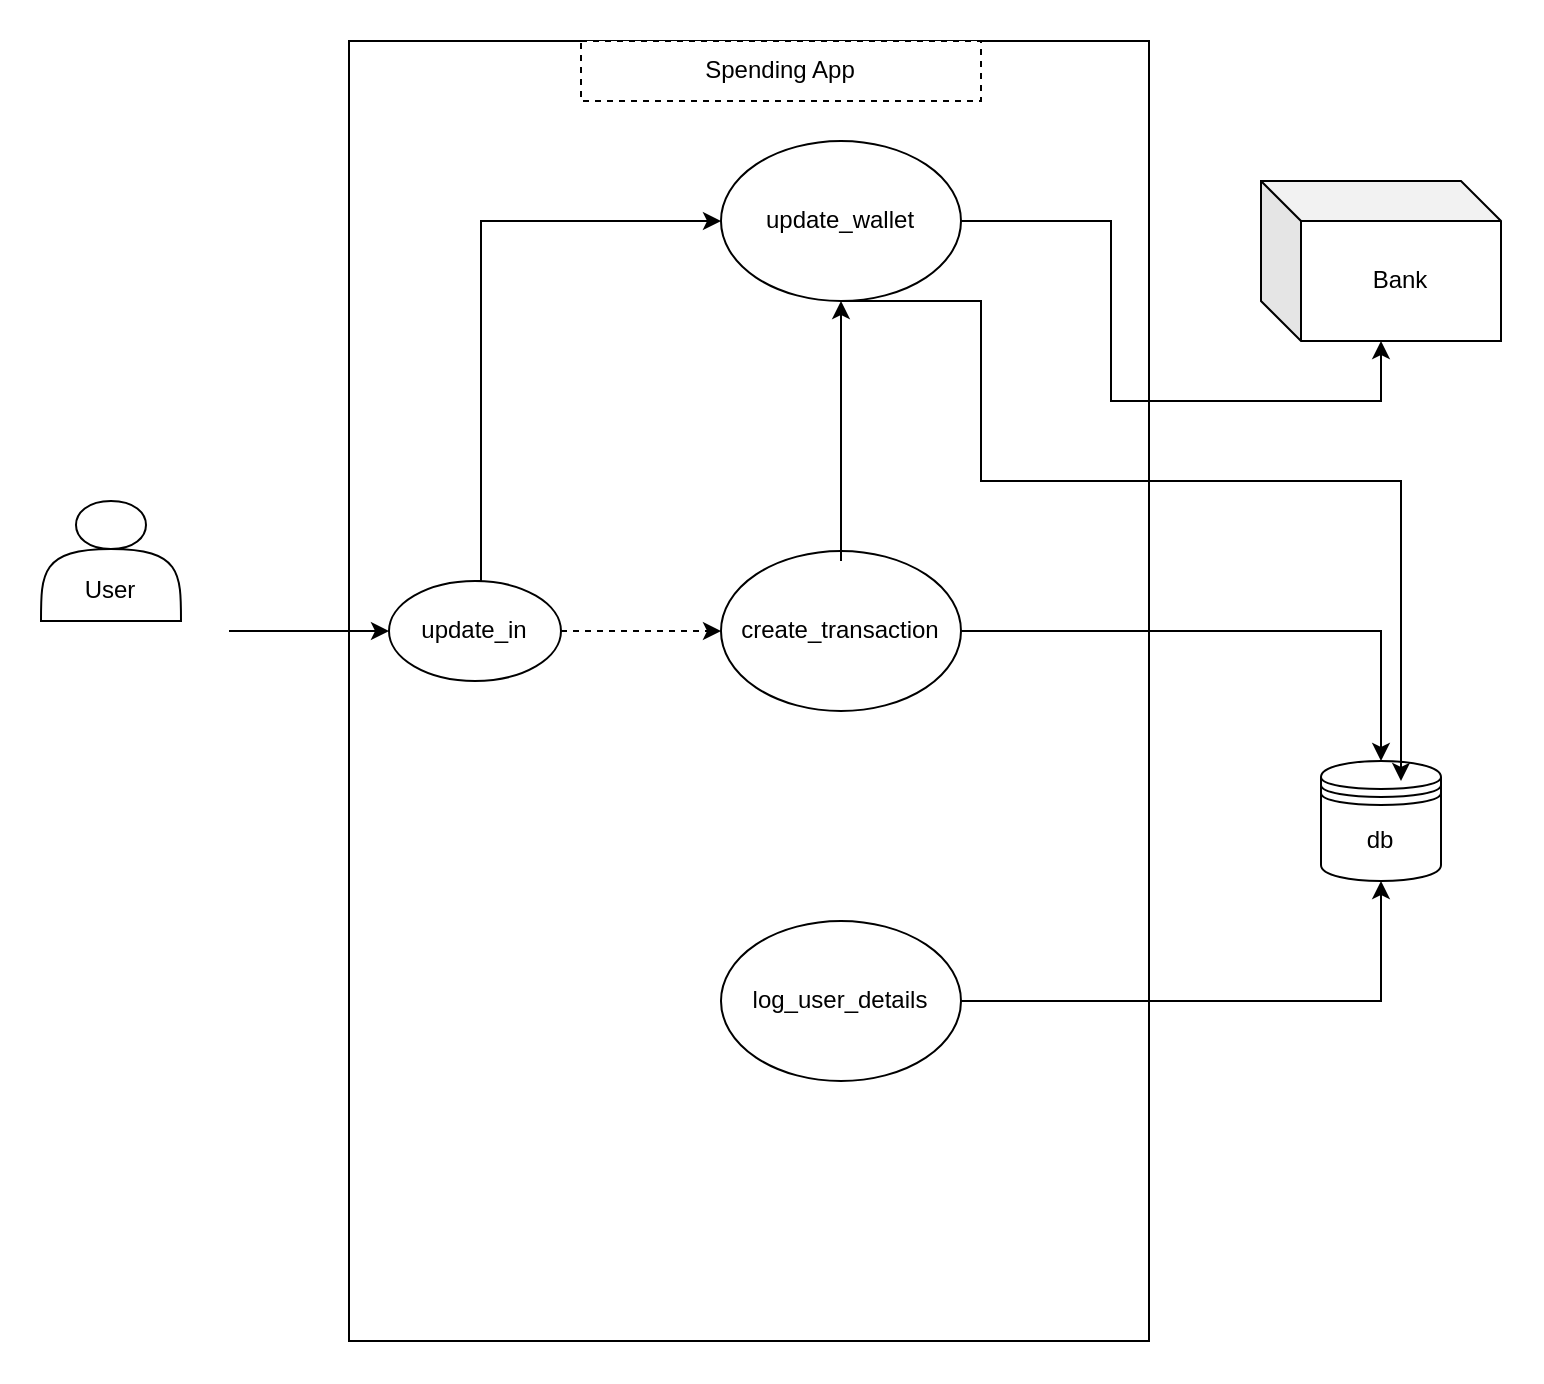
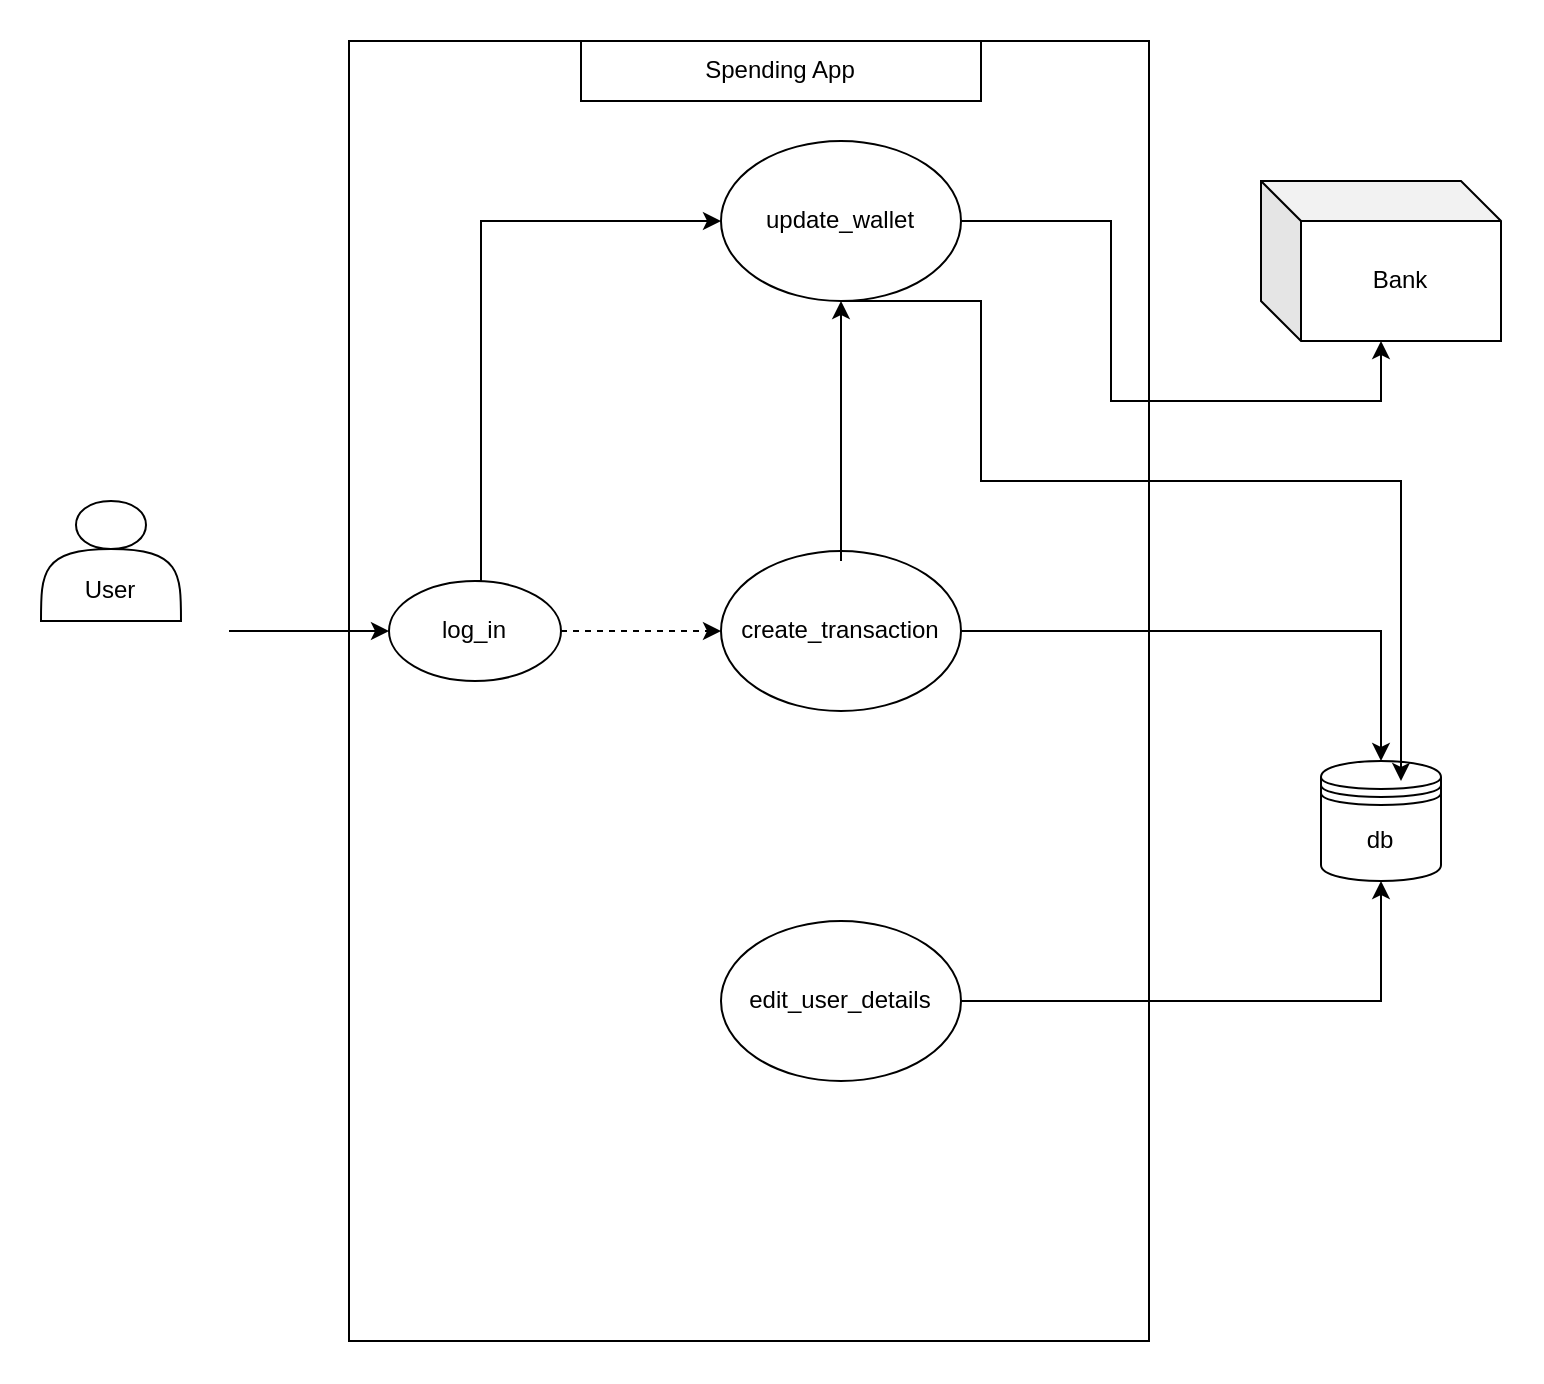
node "Spending App": style dashed -> solid
node "update_in": label "update_in" -> "log_in"
node "log_user_details": label "log_user_details" -> "edit_user_details"
